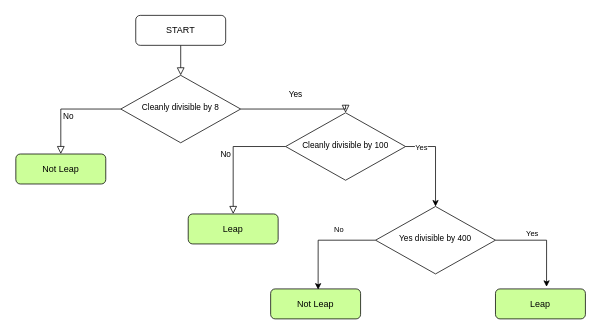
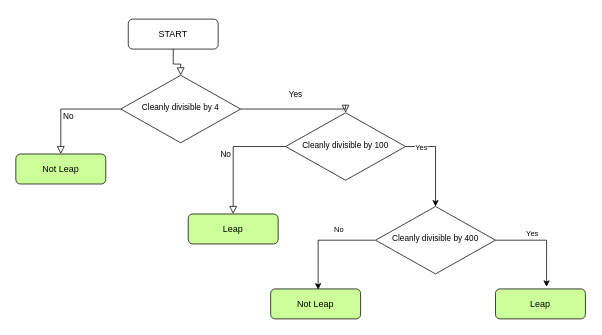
node "START": moved (180, 30) -> (173, 34)
node "Cleanly divisible by 8": label "Cleanly divisible by 8" -> "Cleanly divisible by 4"
node "Yes divisible by 400": label "Yes divisible by 400" -> "Cleanly divisible by 400"
